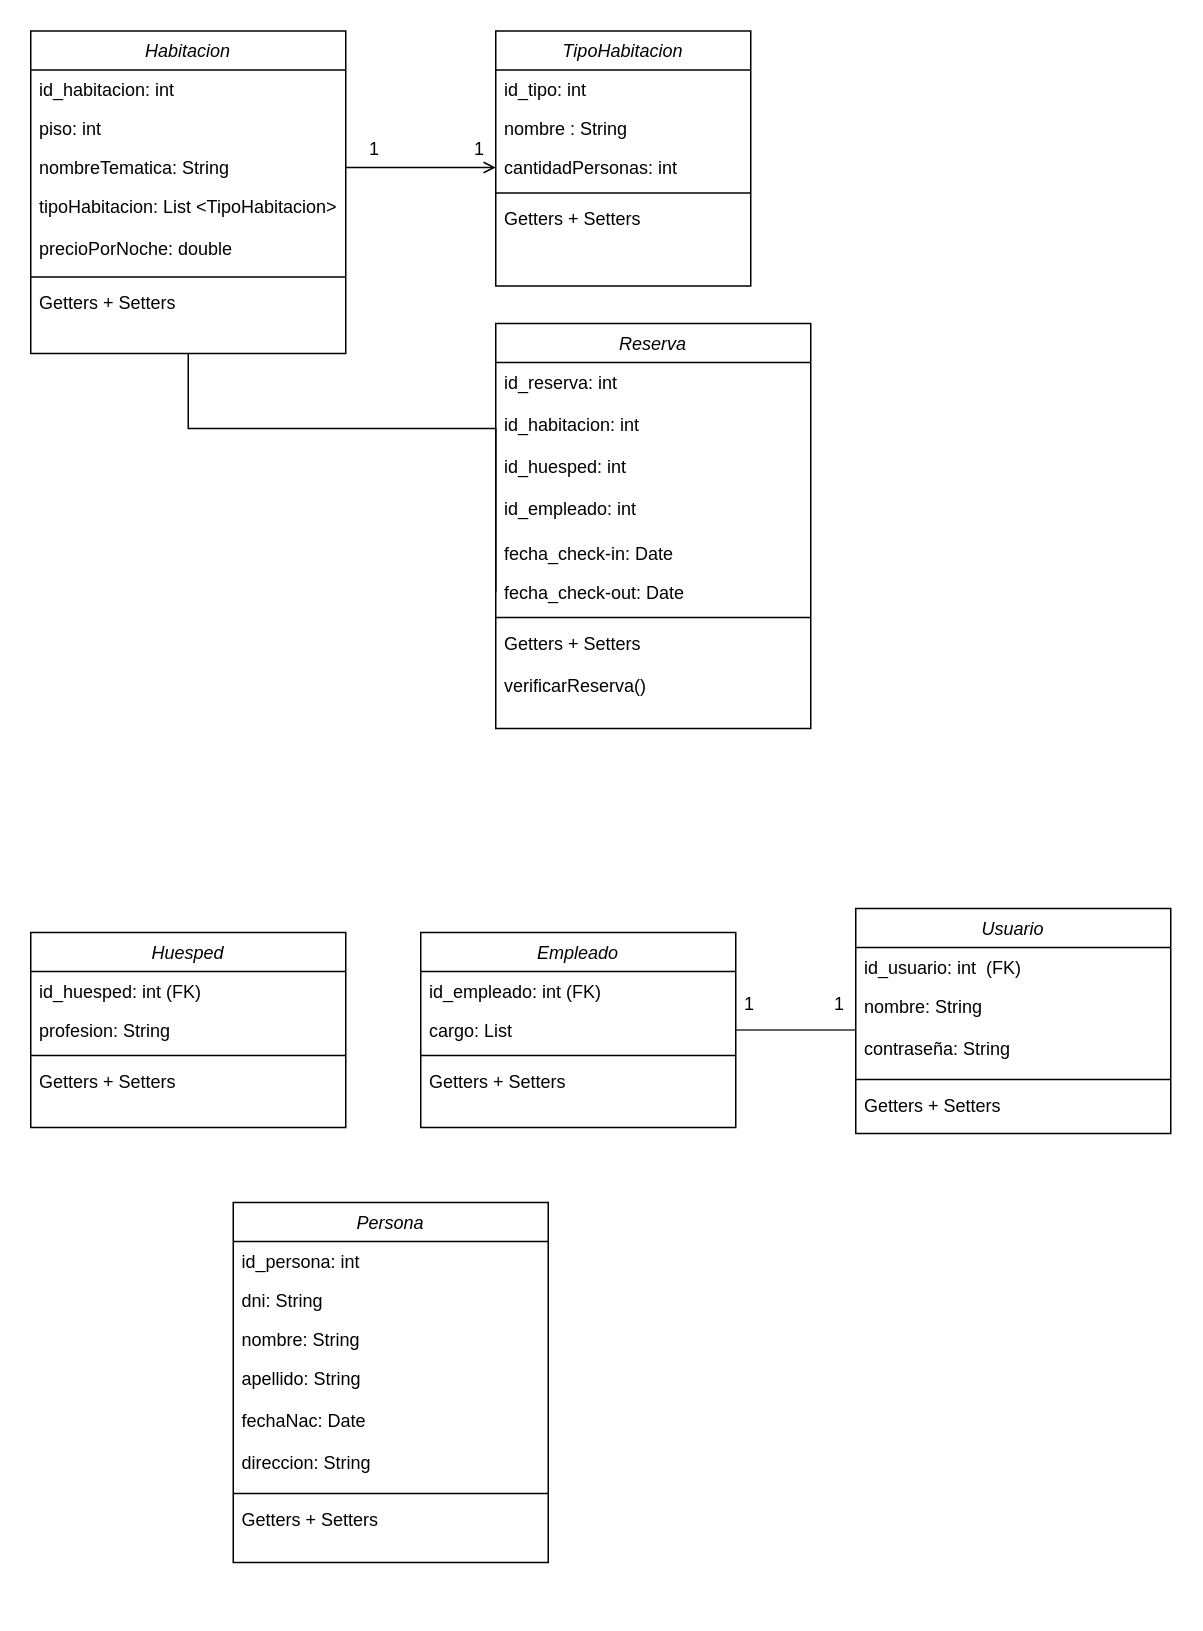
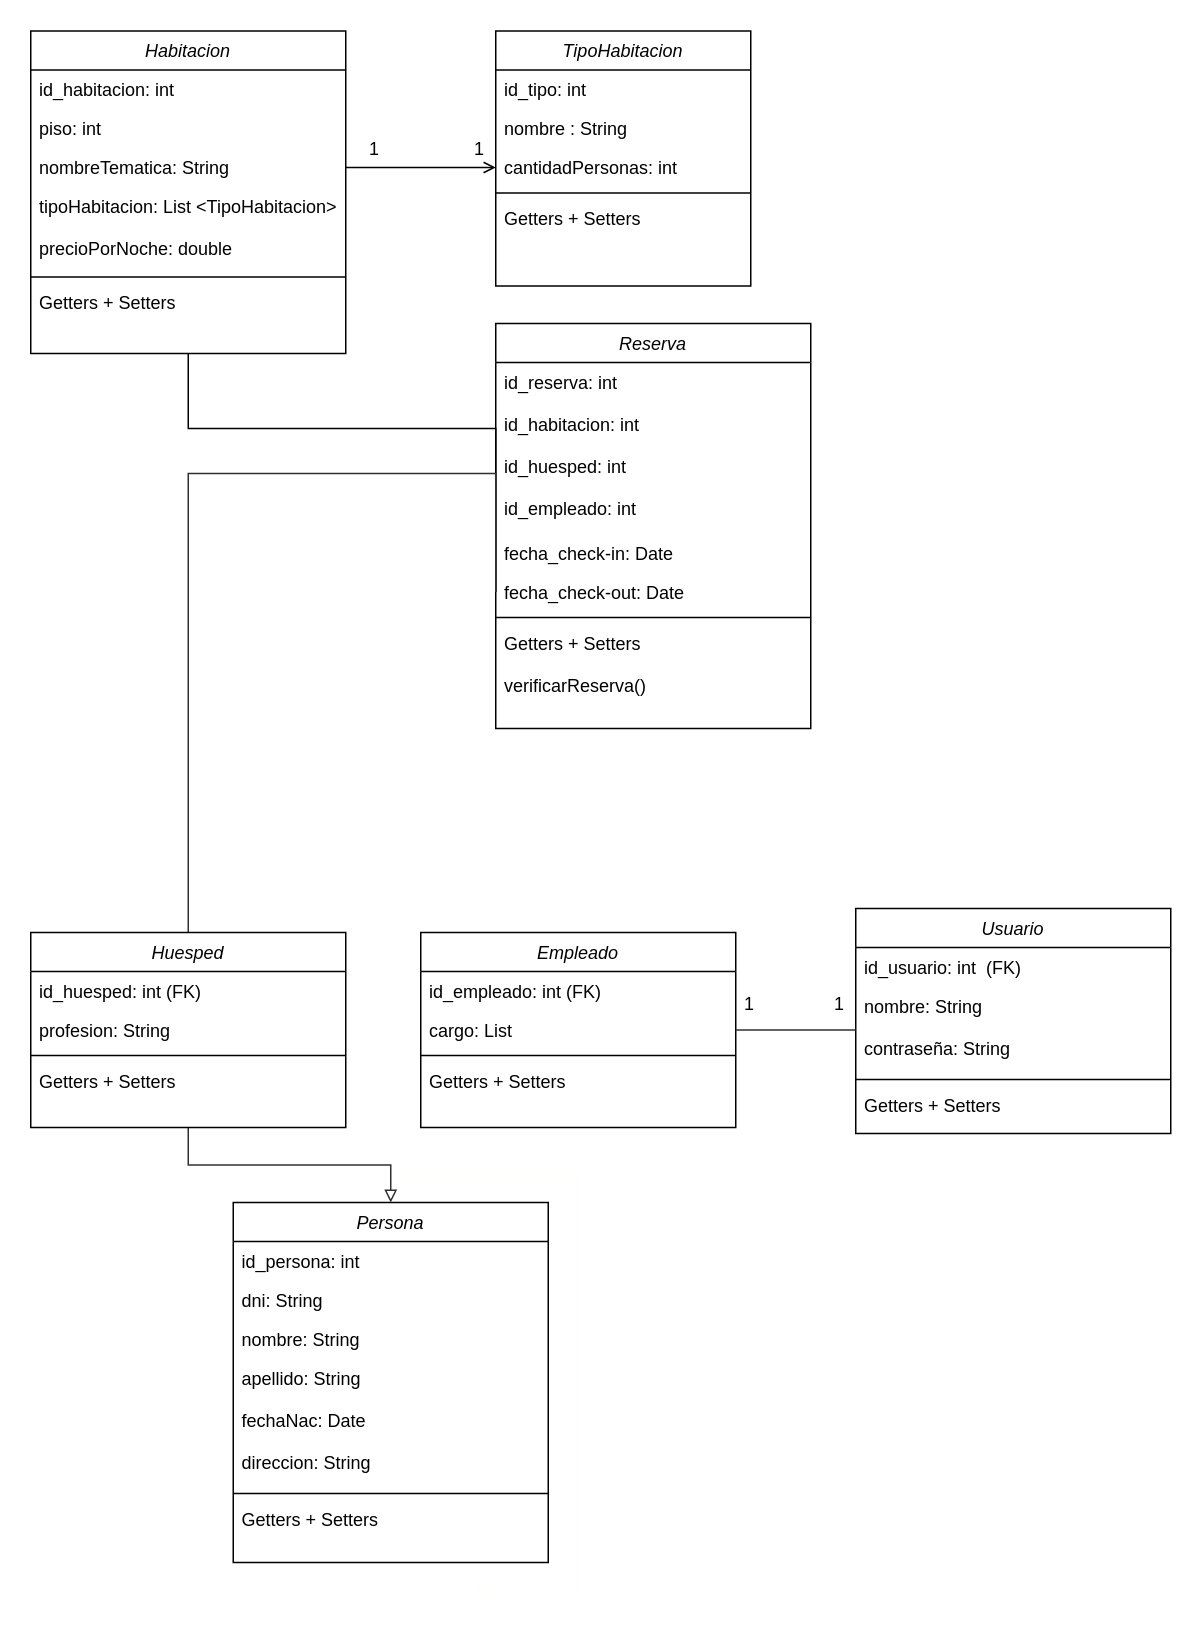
edge "fecha_check-out: Date" -- "Huesped": added
edge "Huesped" -> "Persona": added
